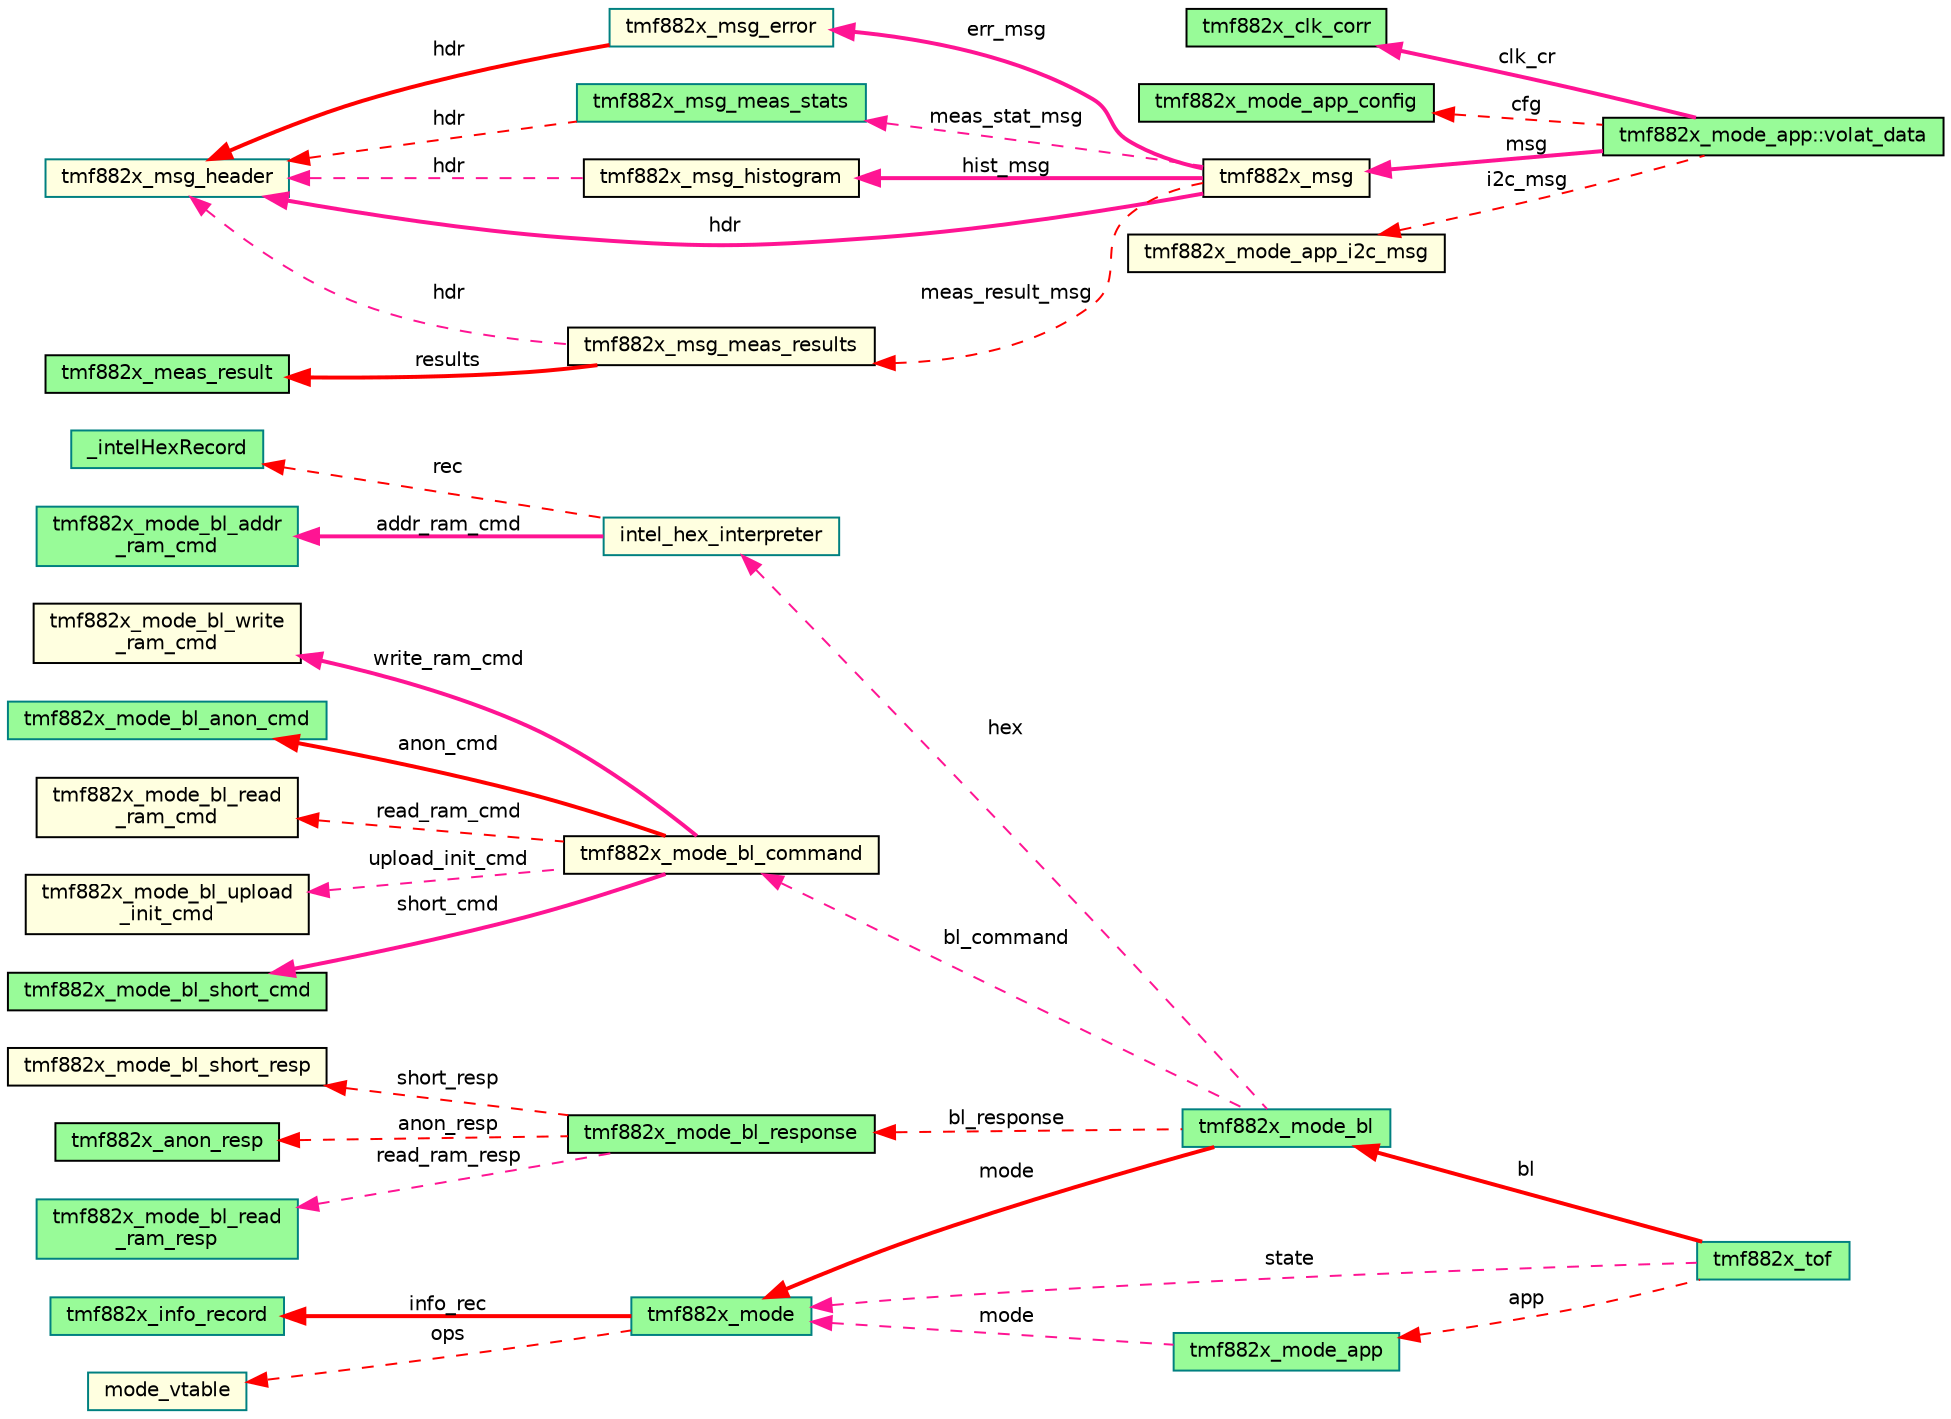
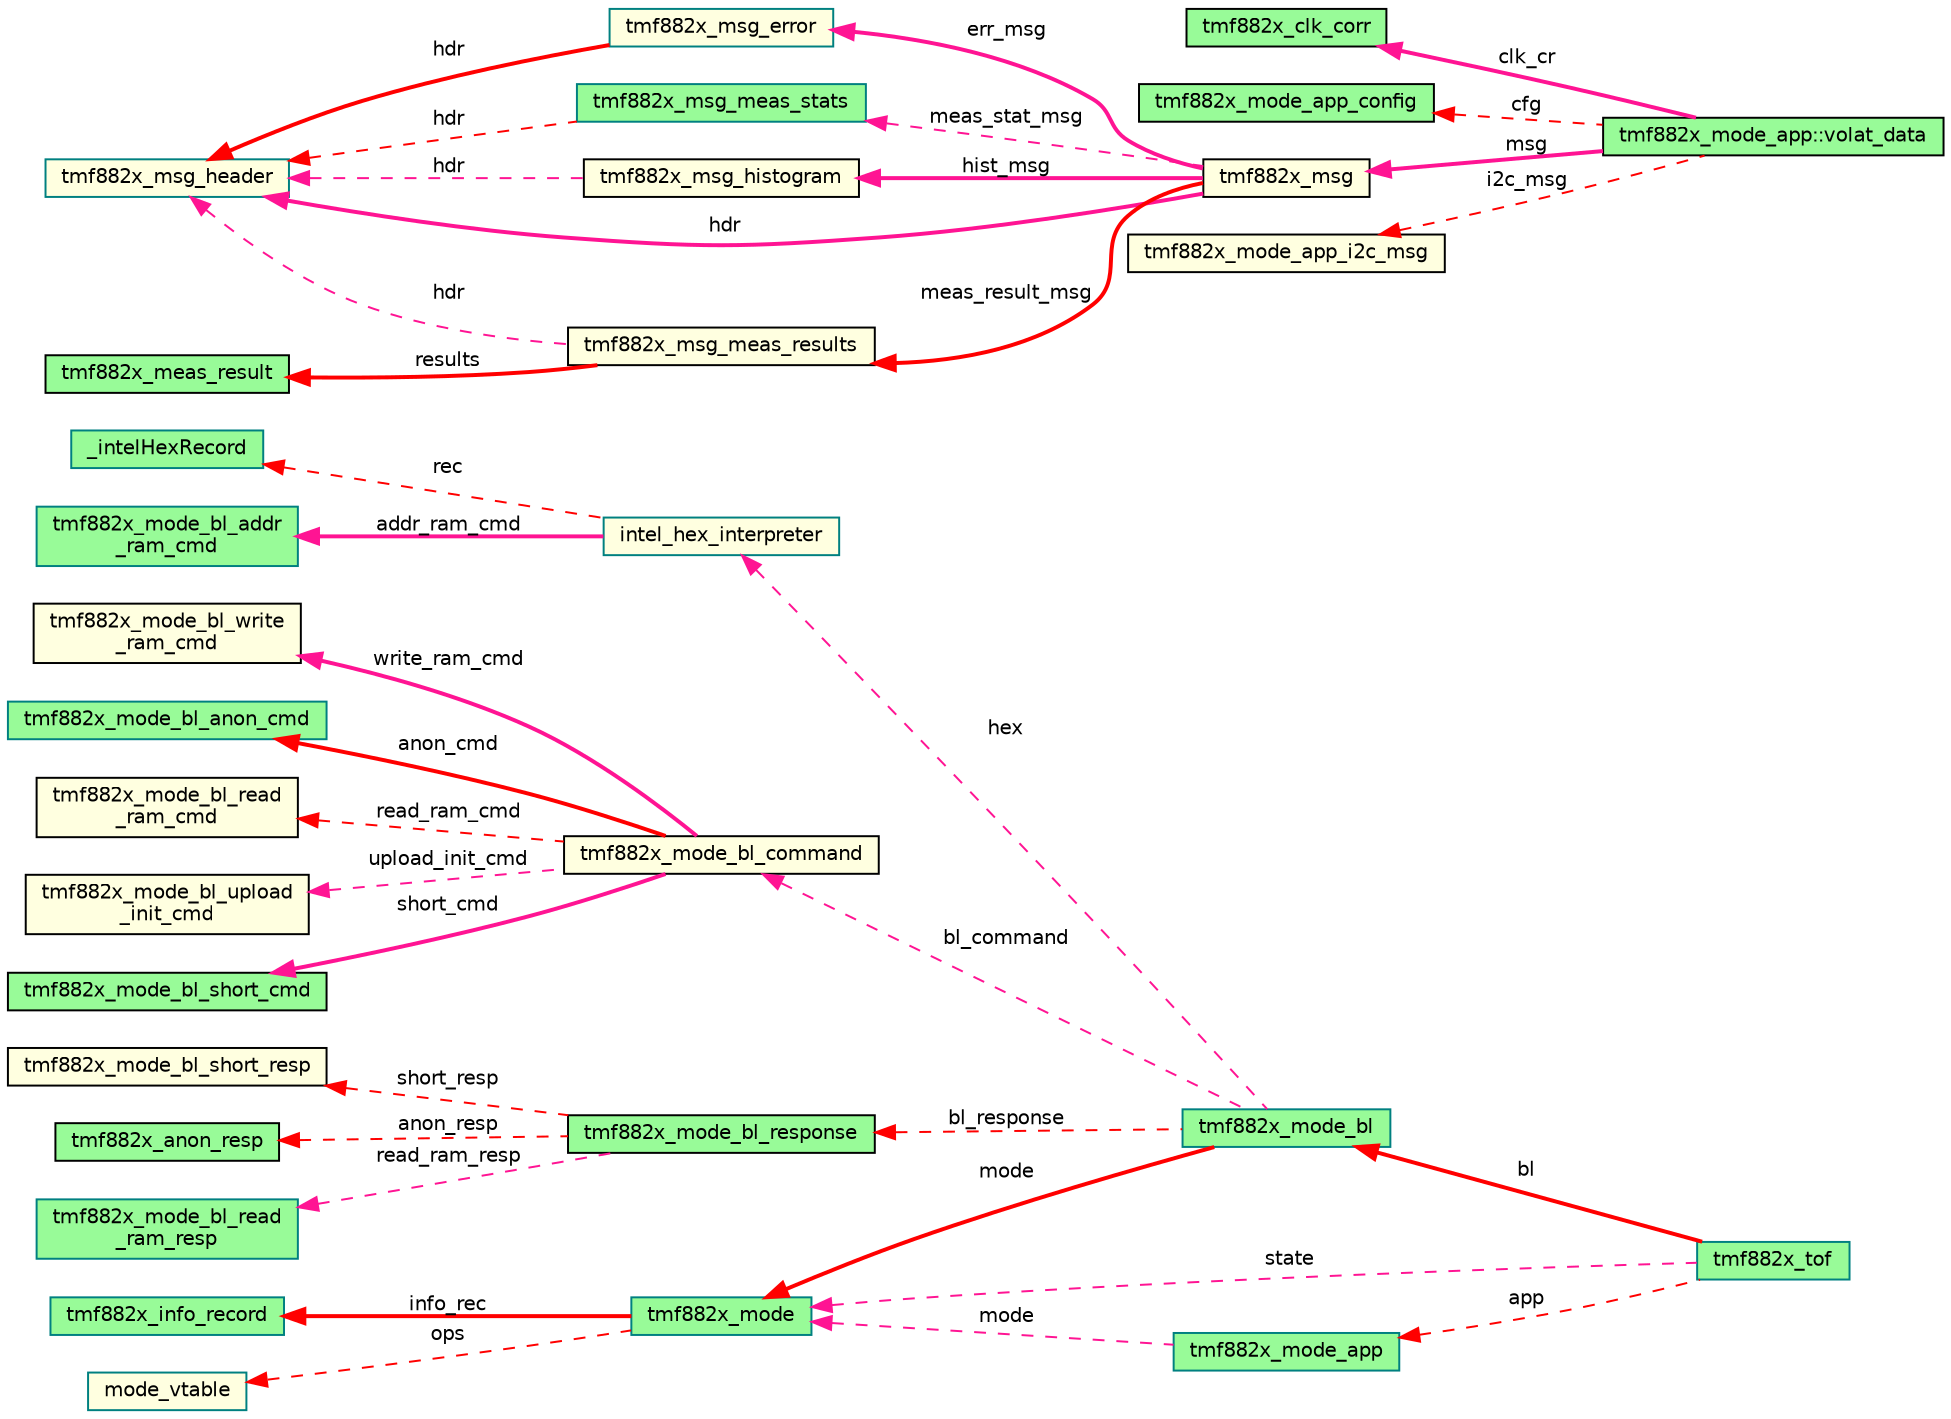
edge "tmf882x_msg" -> "tmf882x_msg_meas_results": style dashed -> bold
